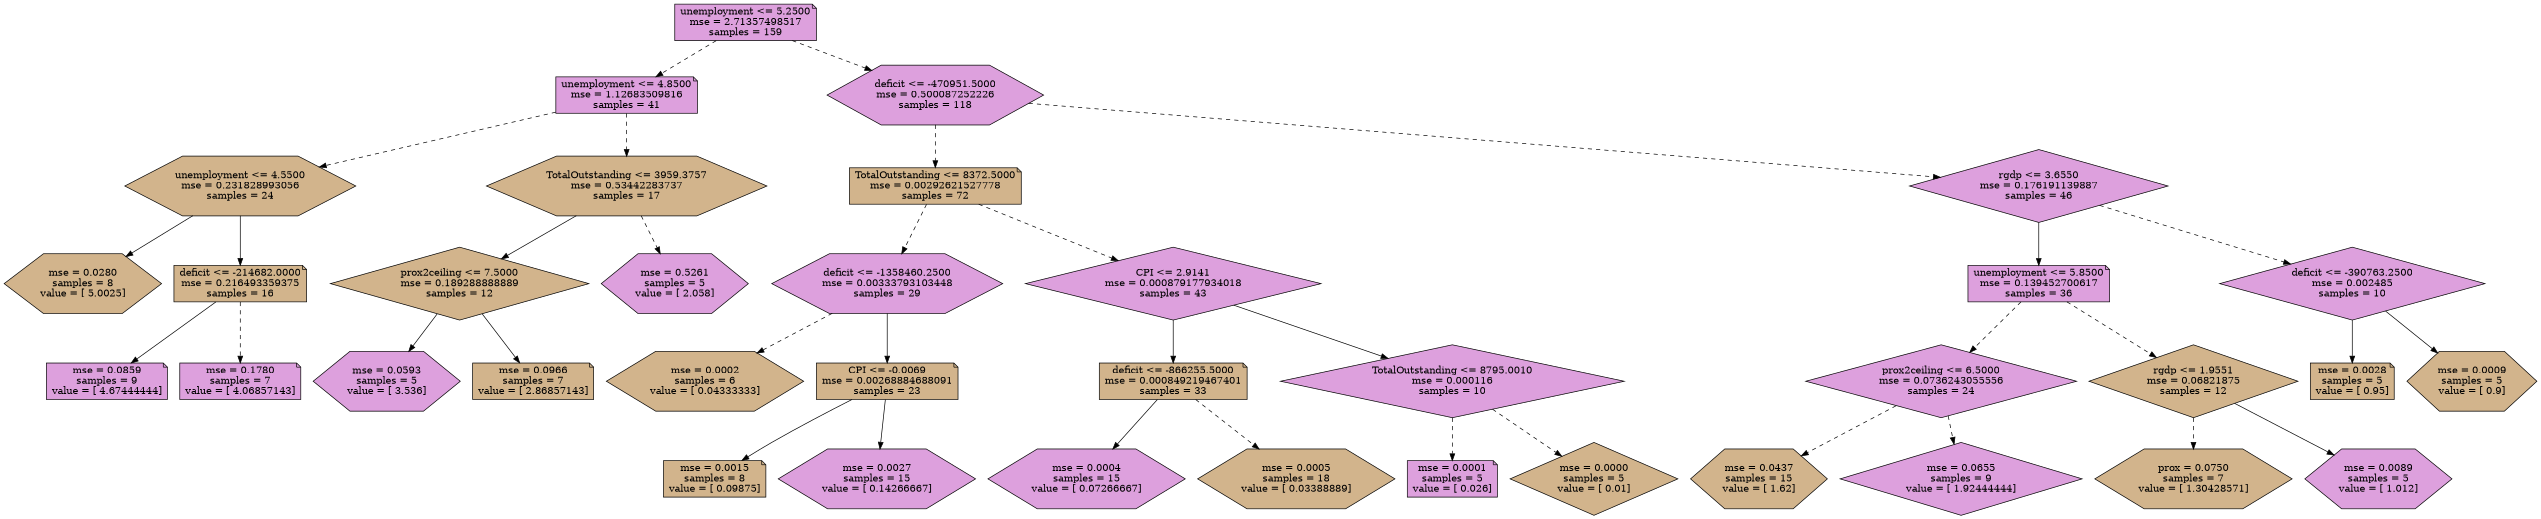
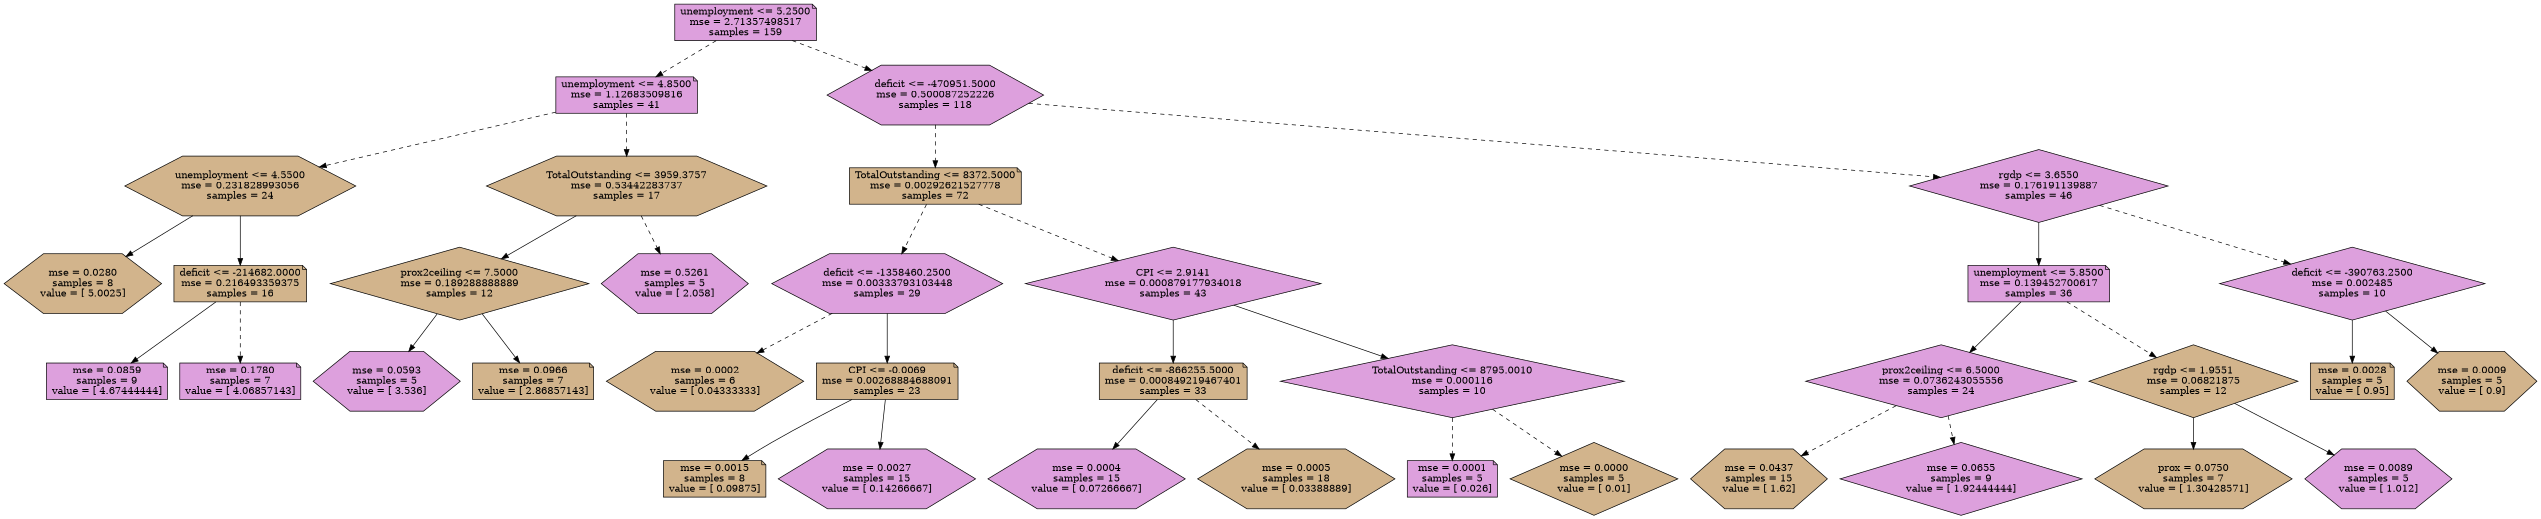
edge "unemployment <= 5.8500 mse = 0.139452700617 samples = 36" -> "prox2ceiling <= 6.5000 mse = 0.0736243055556 samples = 24": style dashed -> solid
edge "rgdp <= 1.9551 mse = 0.06821875 samples = 12" -> "prox = 0.0750 samples = 7 value = [ 1.30428571]": style dashed -> solid
